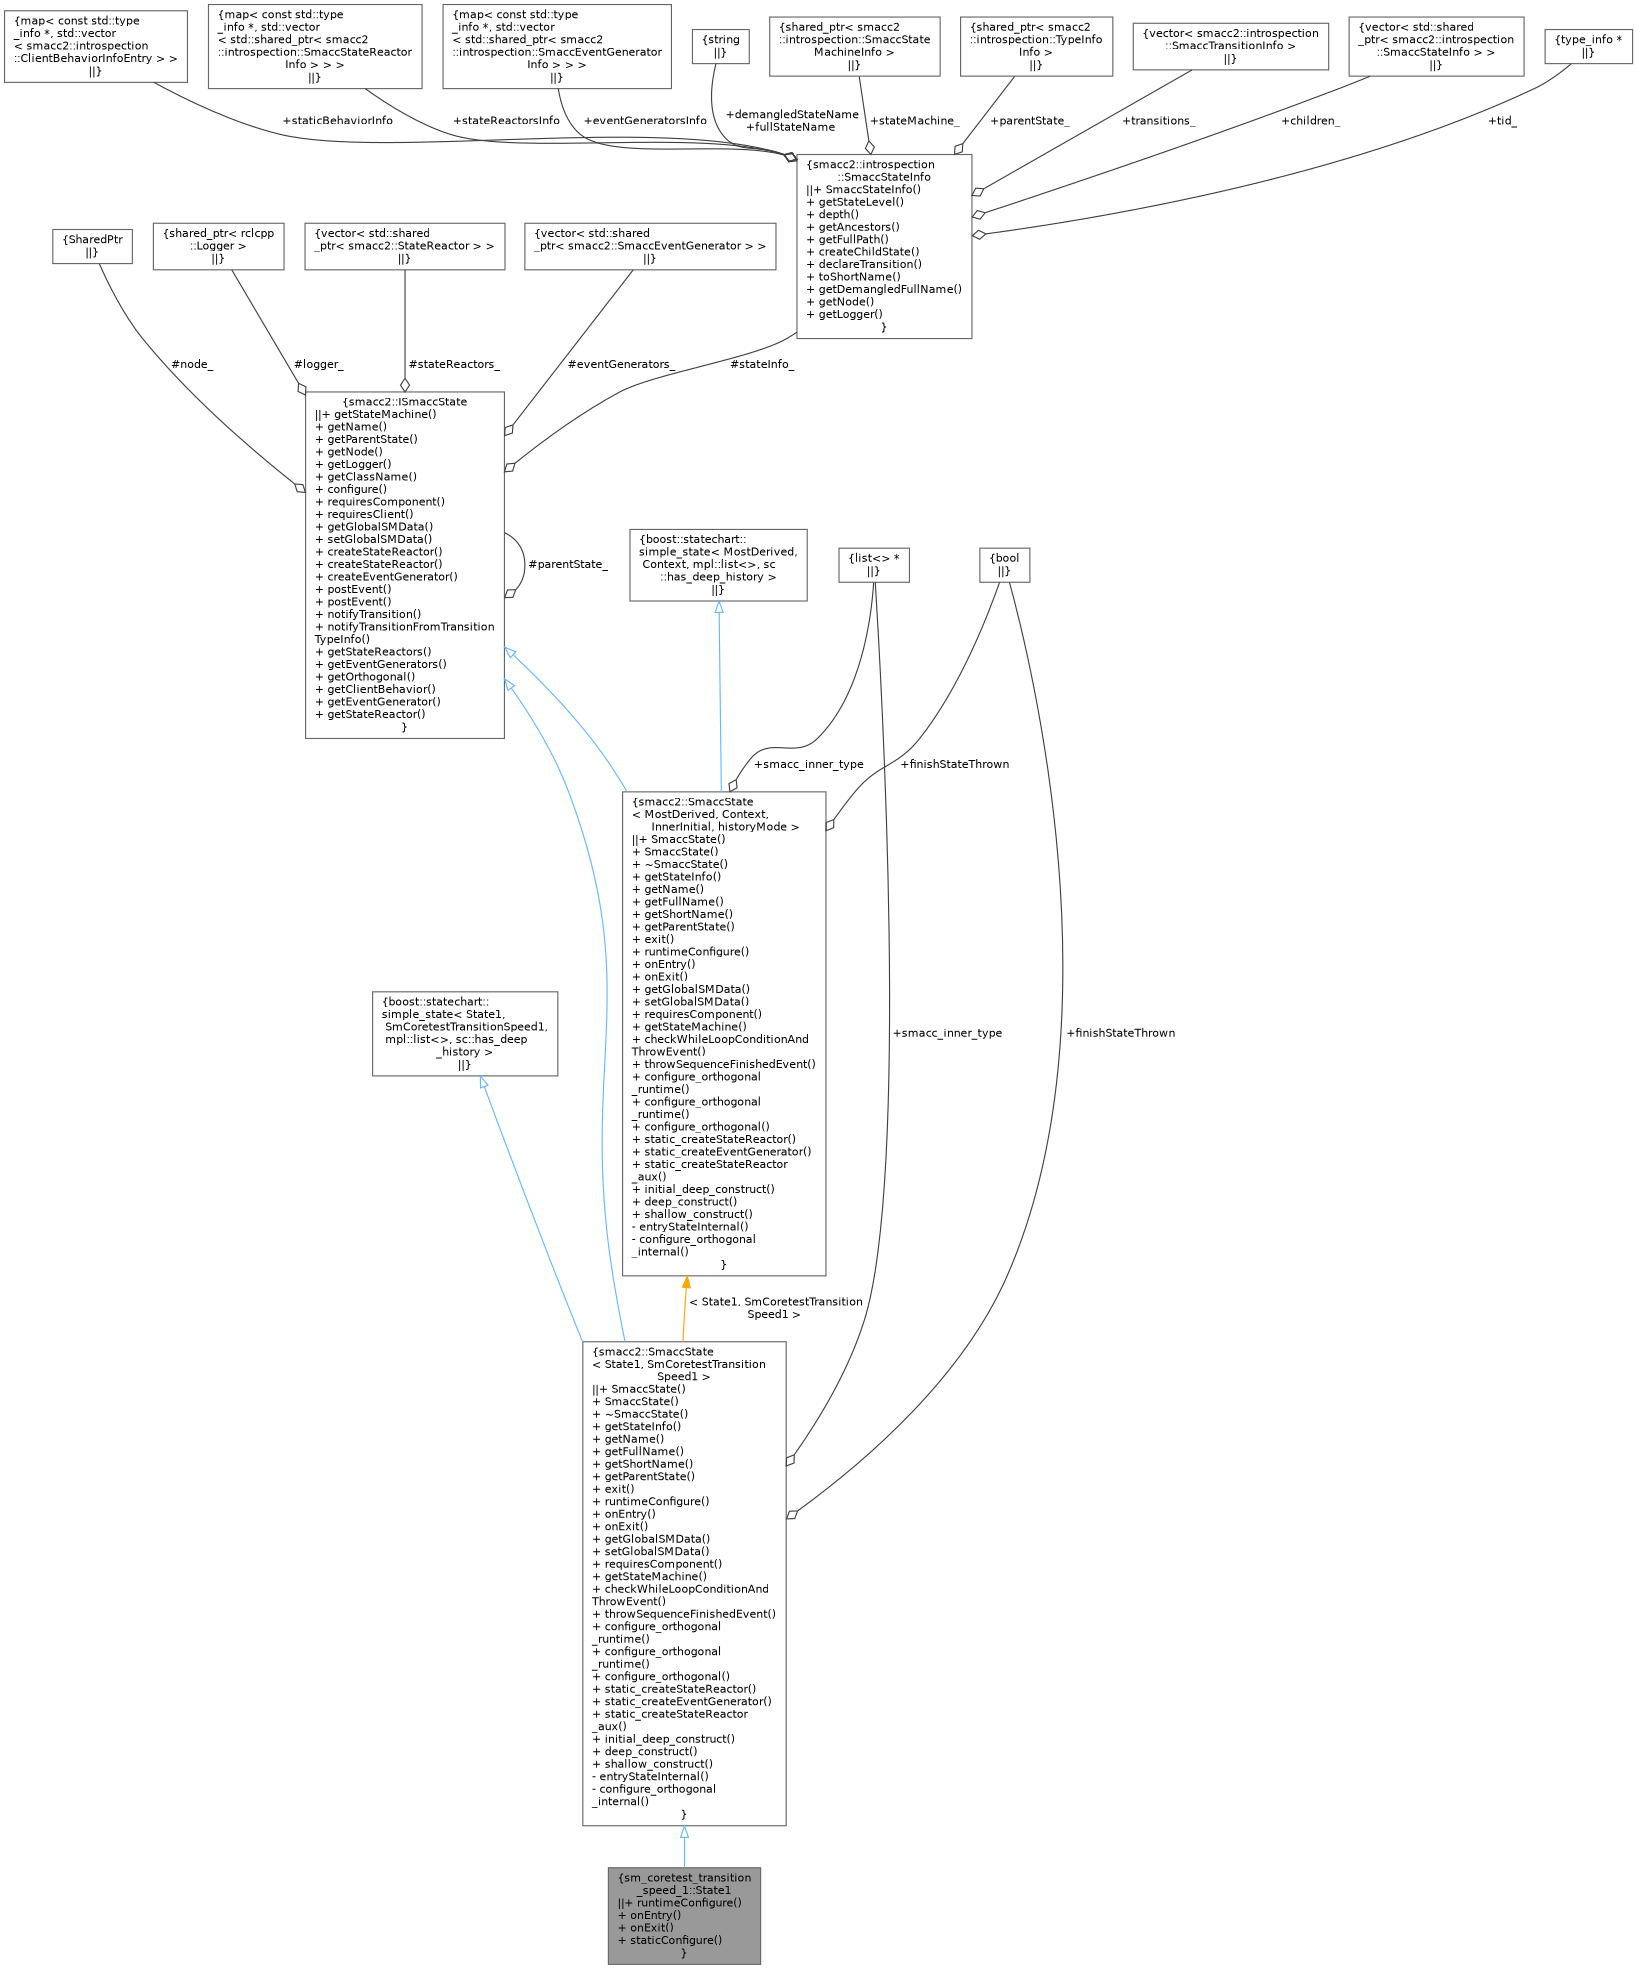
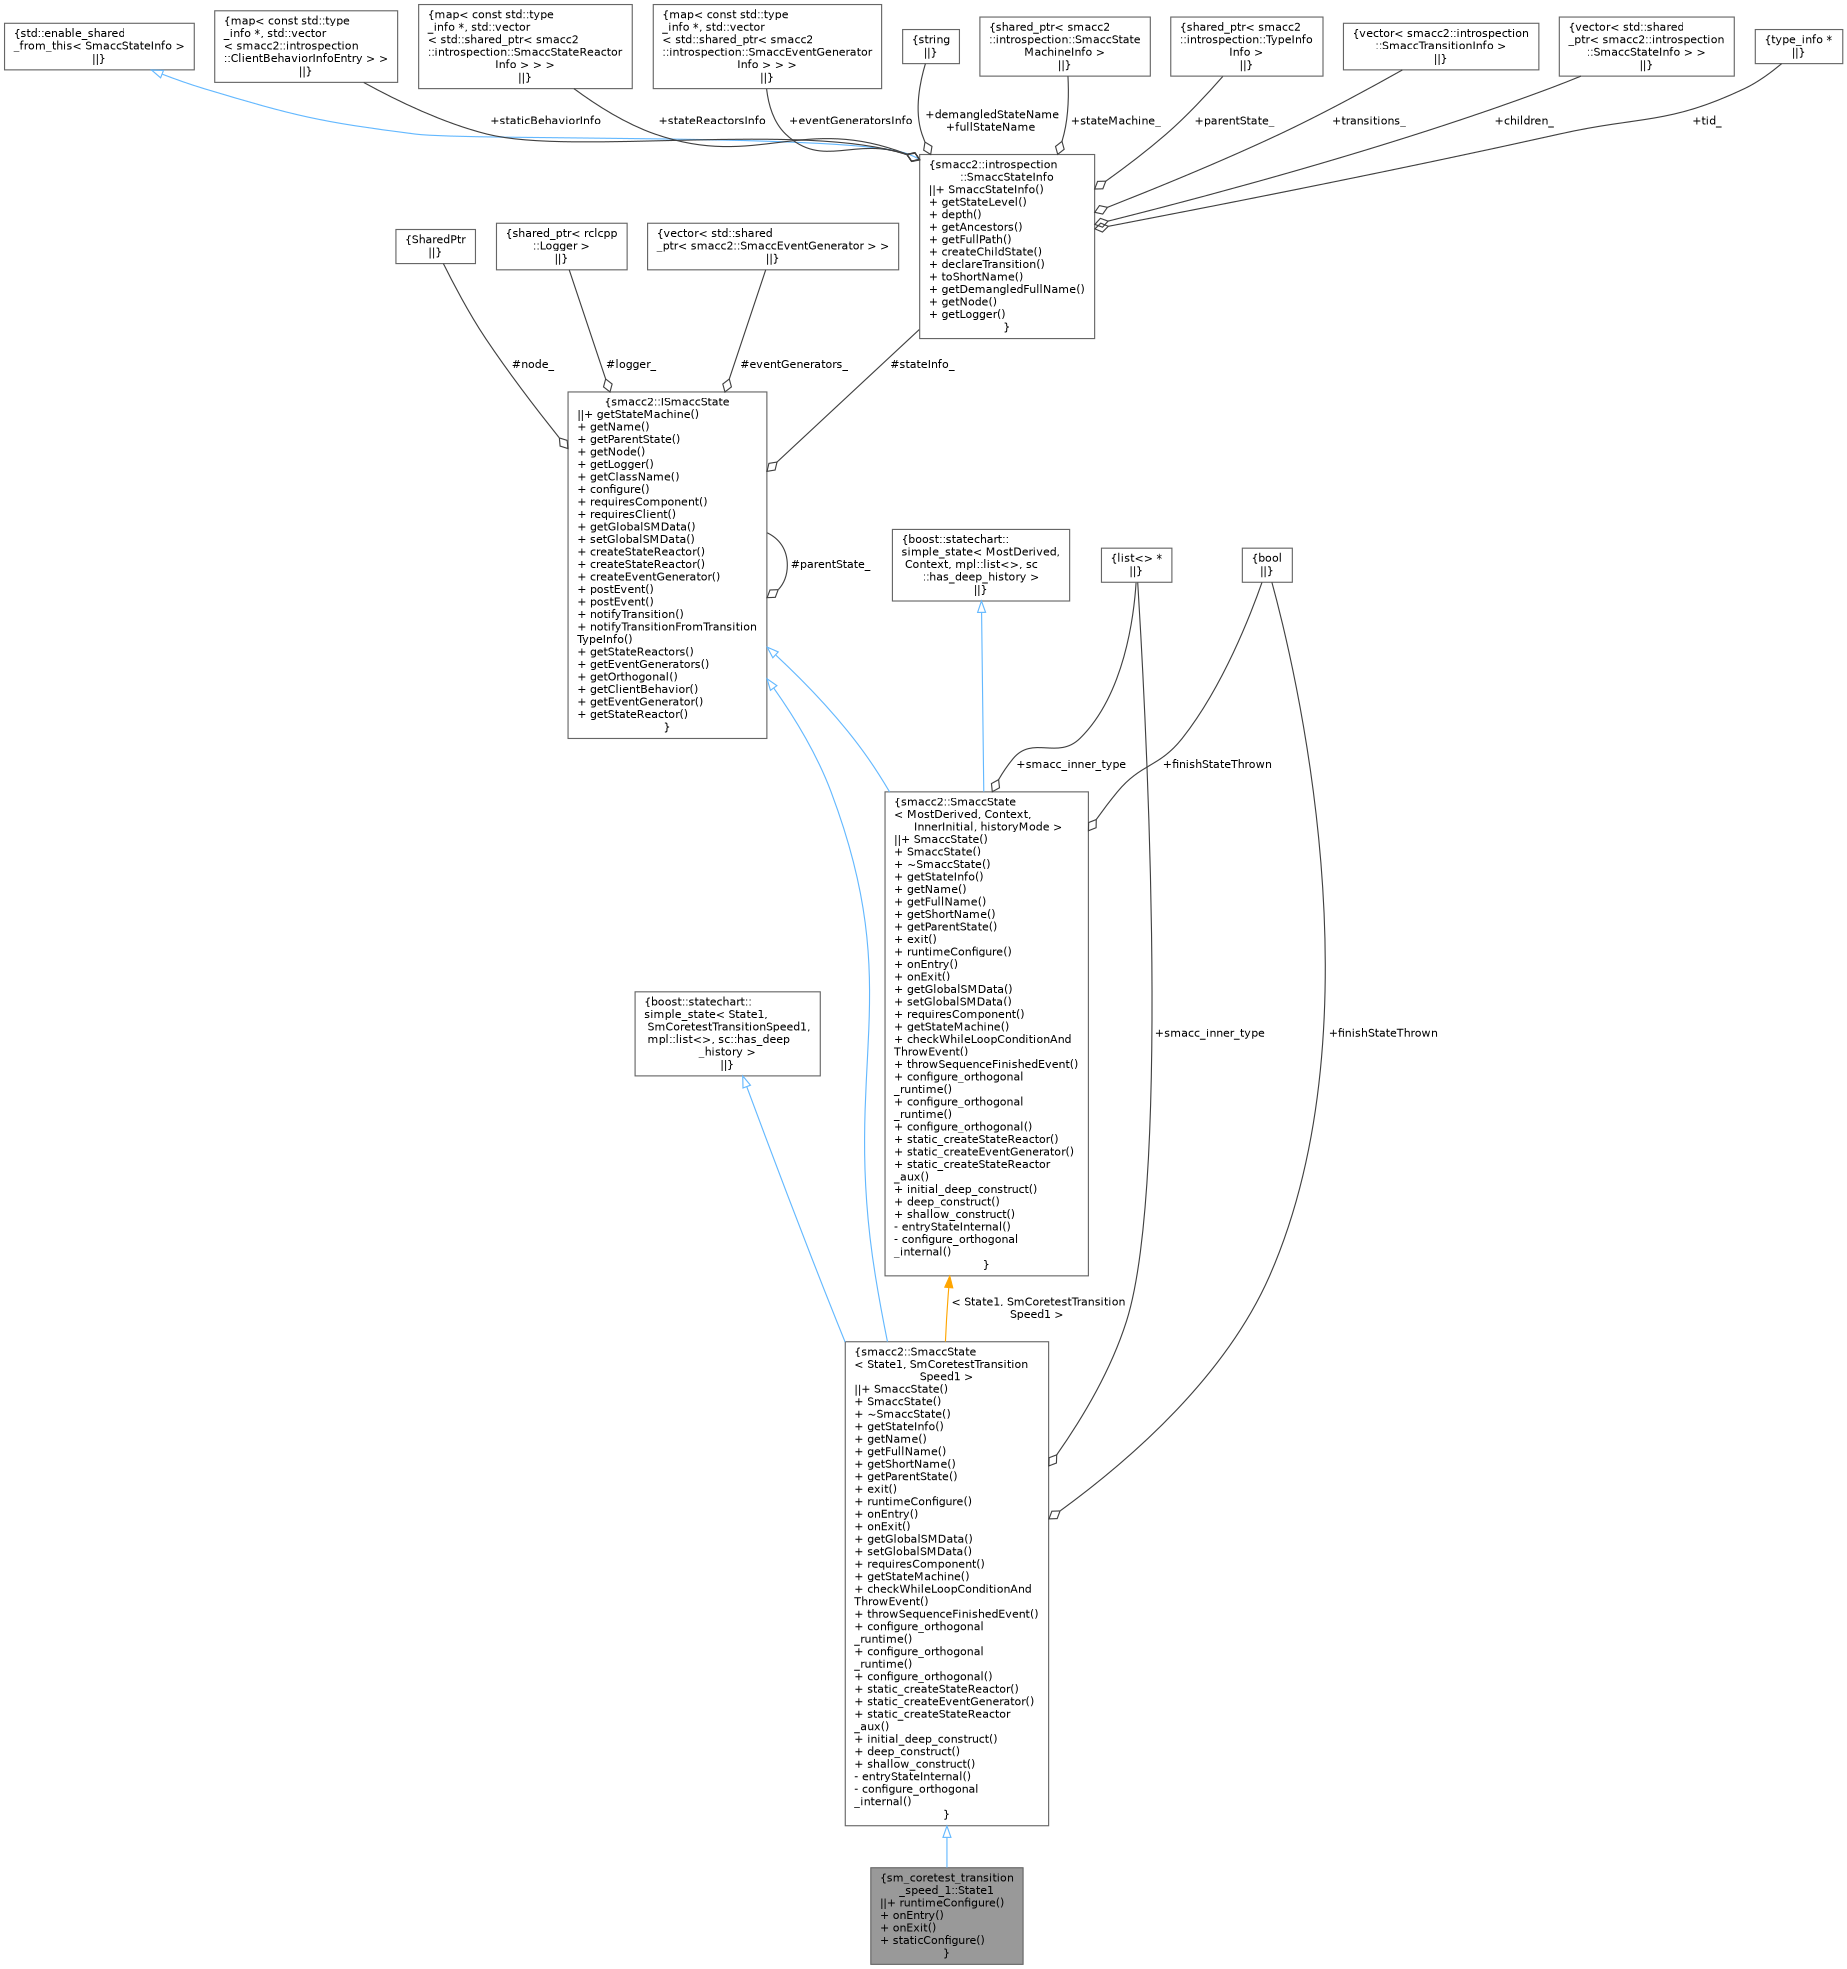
node "{std::enable_shared _from_this< SmaccStateInfo > ||}": added
node "{vector< std::shared _ptr< smacc2::StateReactor > > ||}": removed
